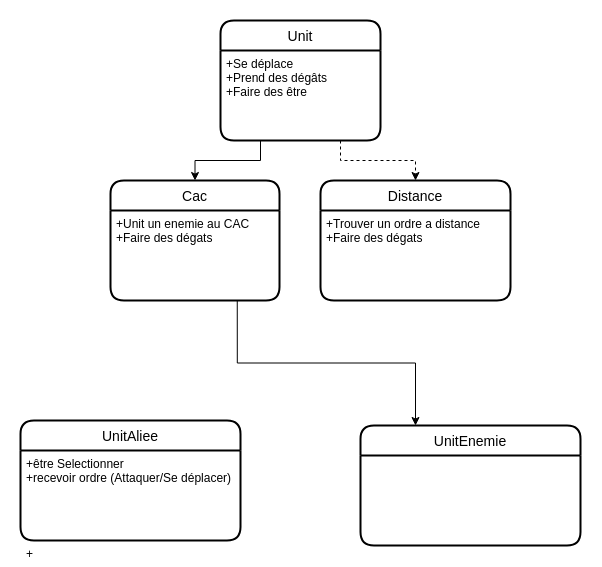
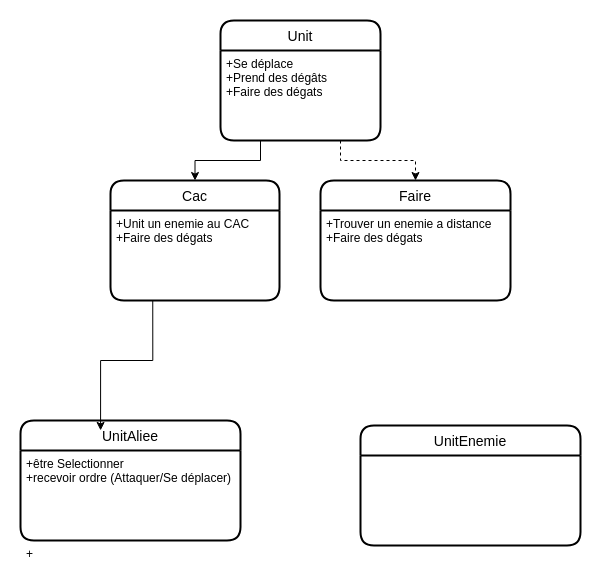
node "+Se déplace +Prend des dégâts +Faire des être": label "+Se déplace +Prend des dégâts +Faire des être" -> "+Se déplace +Prend des dégâts +Faire des dégats"
node "Distance": label "Distance" -> "Faire"
node "+Trouver un ordre a distance +Faire des dégats": label "+Trouver un ordre a distance +Faire des dégats" -> "+Trouver un enemie a distance +Faire des dégats"
edge "+Unit un enemie au CAC +Faire des dégats" -> "UnitAliee": added
edge "+Unit un enemie au CAC +Faire des dégats" -> "UnitEnemie": removed
